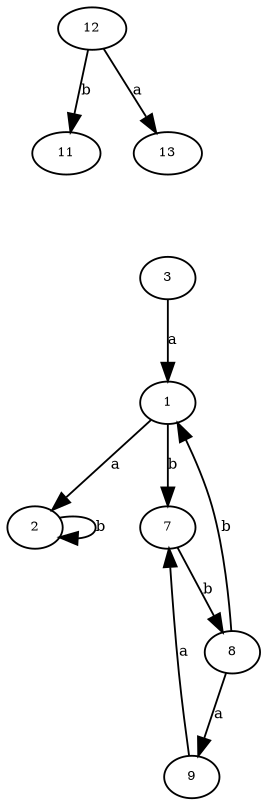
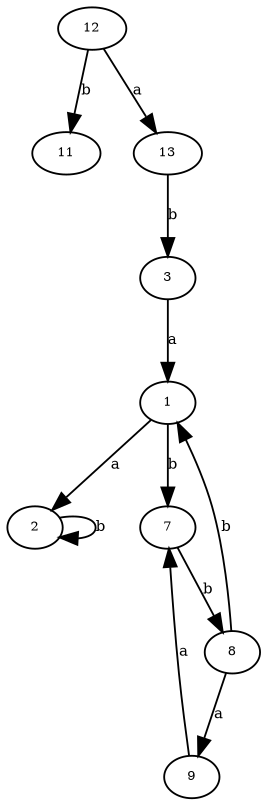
edge "13" -> "3": added, label "b"
